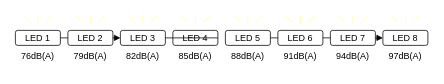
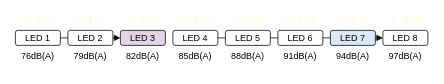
node "LED 3": fillcolor #ffffff -> #e1d5e7
edge "LED 3" -- "LED 4": now "LED 5" -- "LED 4"
node "LED 7": fillcolor #ffffff -> #dae8fc
